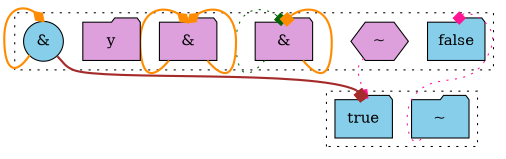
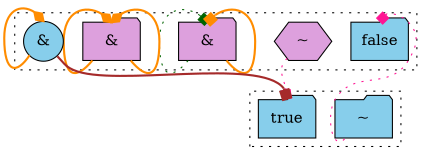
node "y": removed
